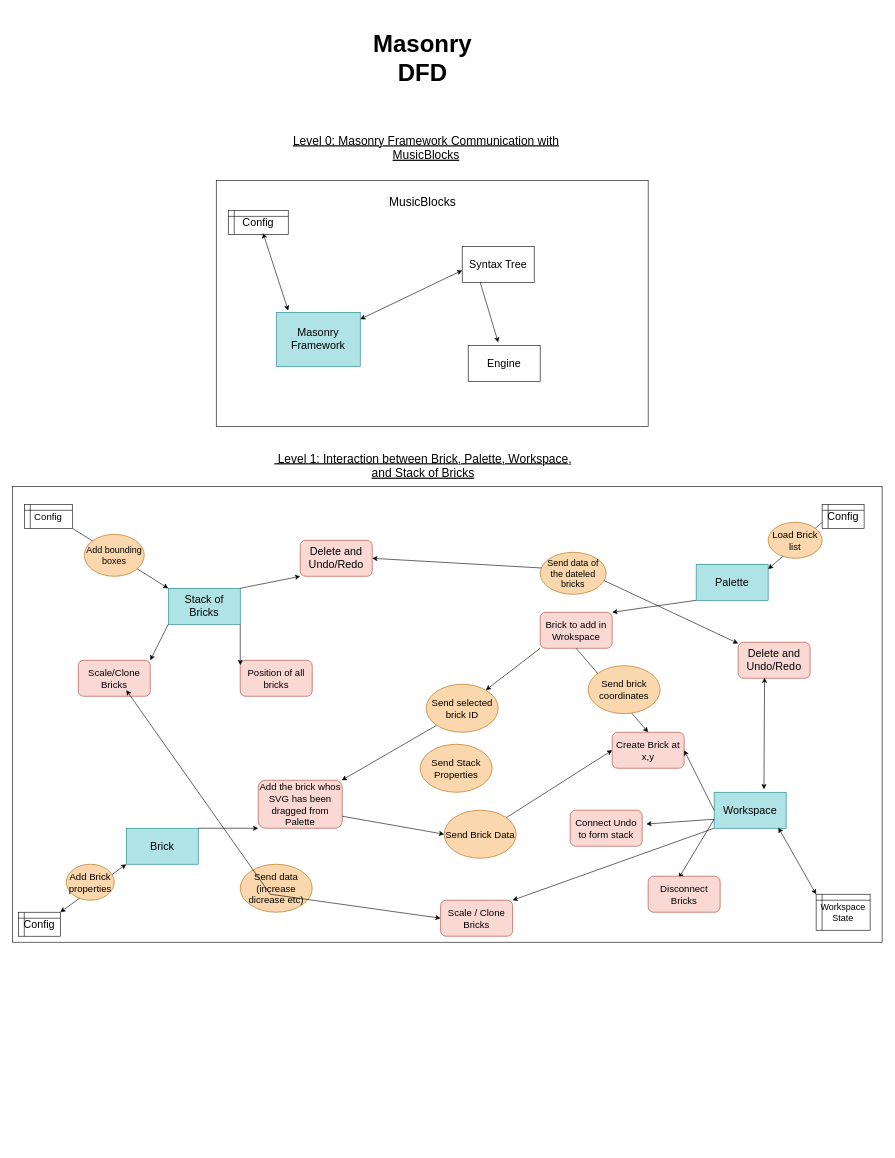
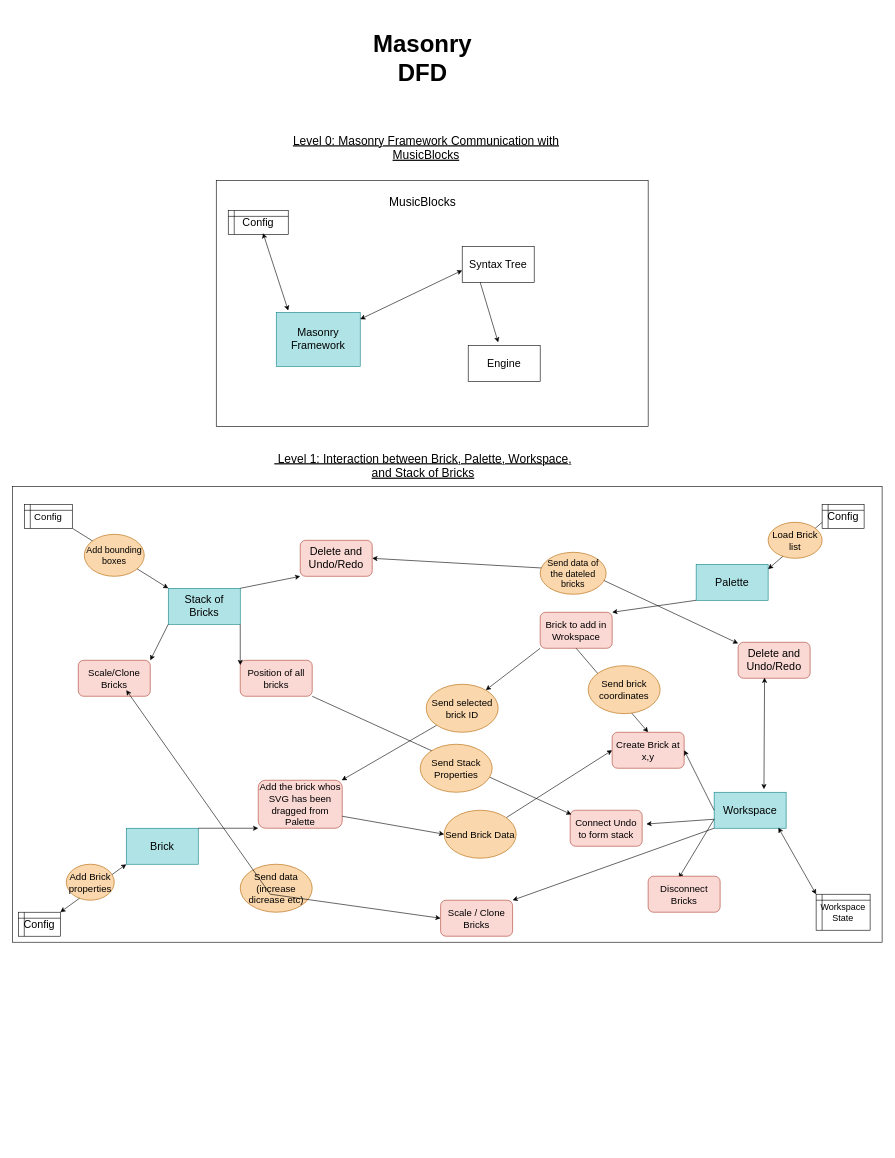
edge "Position of all bricks" -> "Connect Undo to form stack": added
